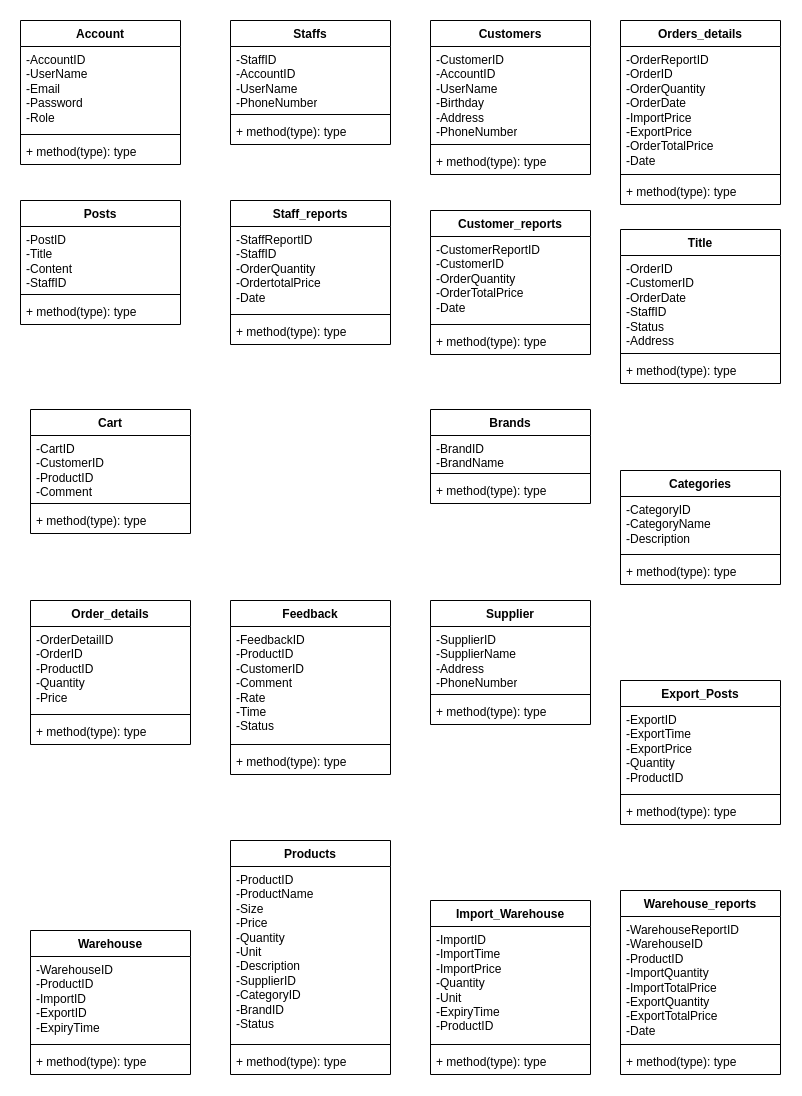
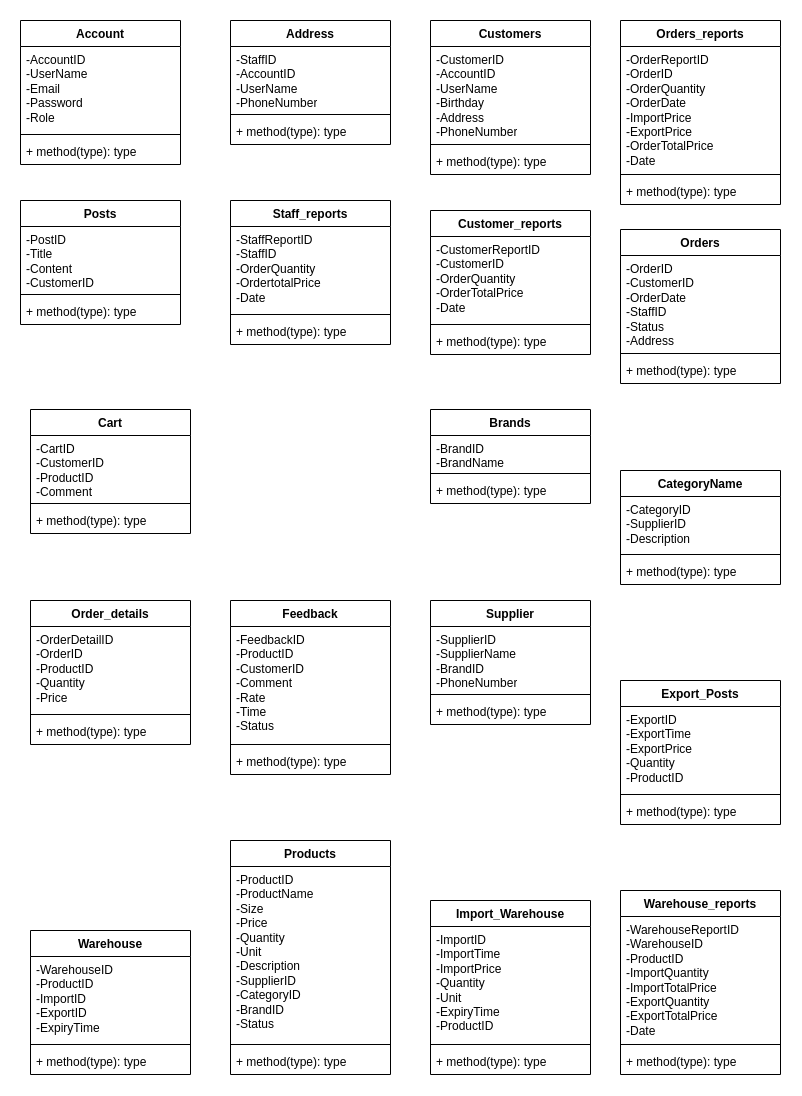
node "Staffs": label "Staffs" -> "Address"
node "Orders_details": label "Orders_details" -> "Orders_reports"
node "Title": label "Title" -> "Orders"
node "-PostID -Title -Content -StaffID": label "-PostID -Title -Content -StaffID" -> "-PostID -Title -Content -CustomerID"
node "Categories": label "Categories" -> "CategoryName"
node "-CategoryID -CategoryName -Description": label "-CategoryID -CategoryName -Description" -> "-CategoryID -SupplierID -Description"
node "-SupplierID -SupplierName -Address -PhoneNumber": label "-SupplierID -SupplierName -Address -PhoneNumber" -> "-SupplierID -SupplierName -BrandID -PhoneNumber"
